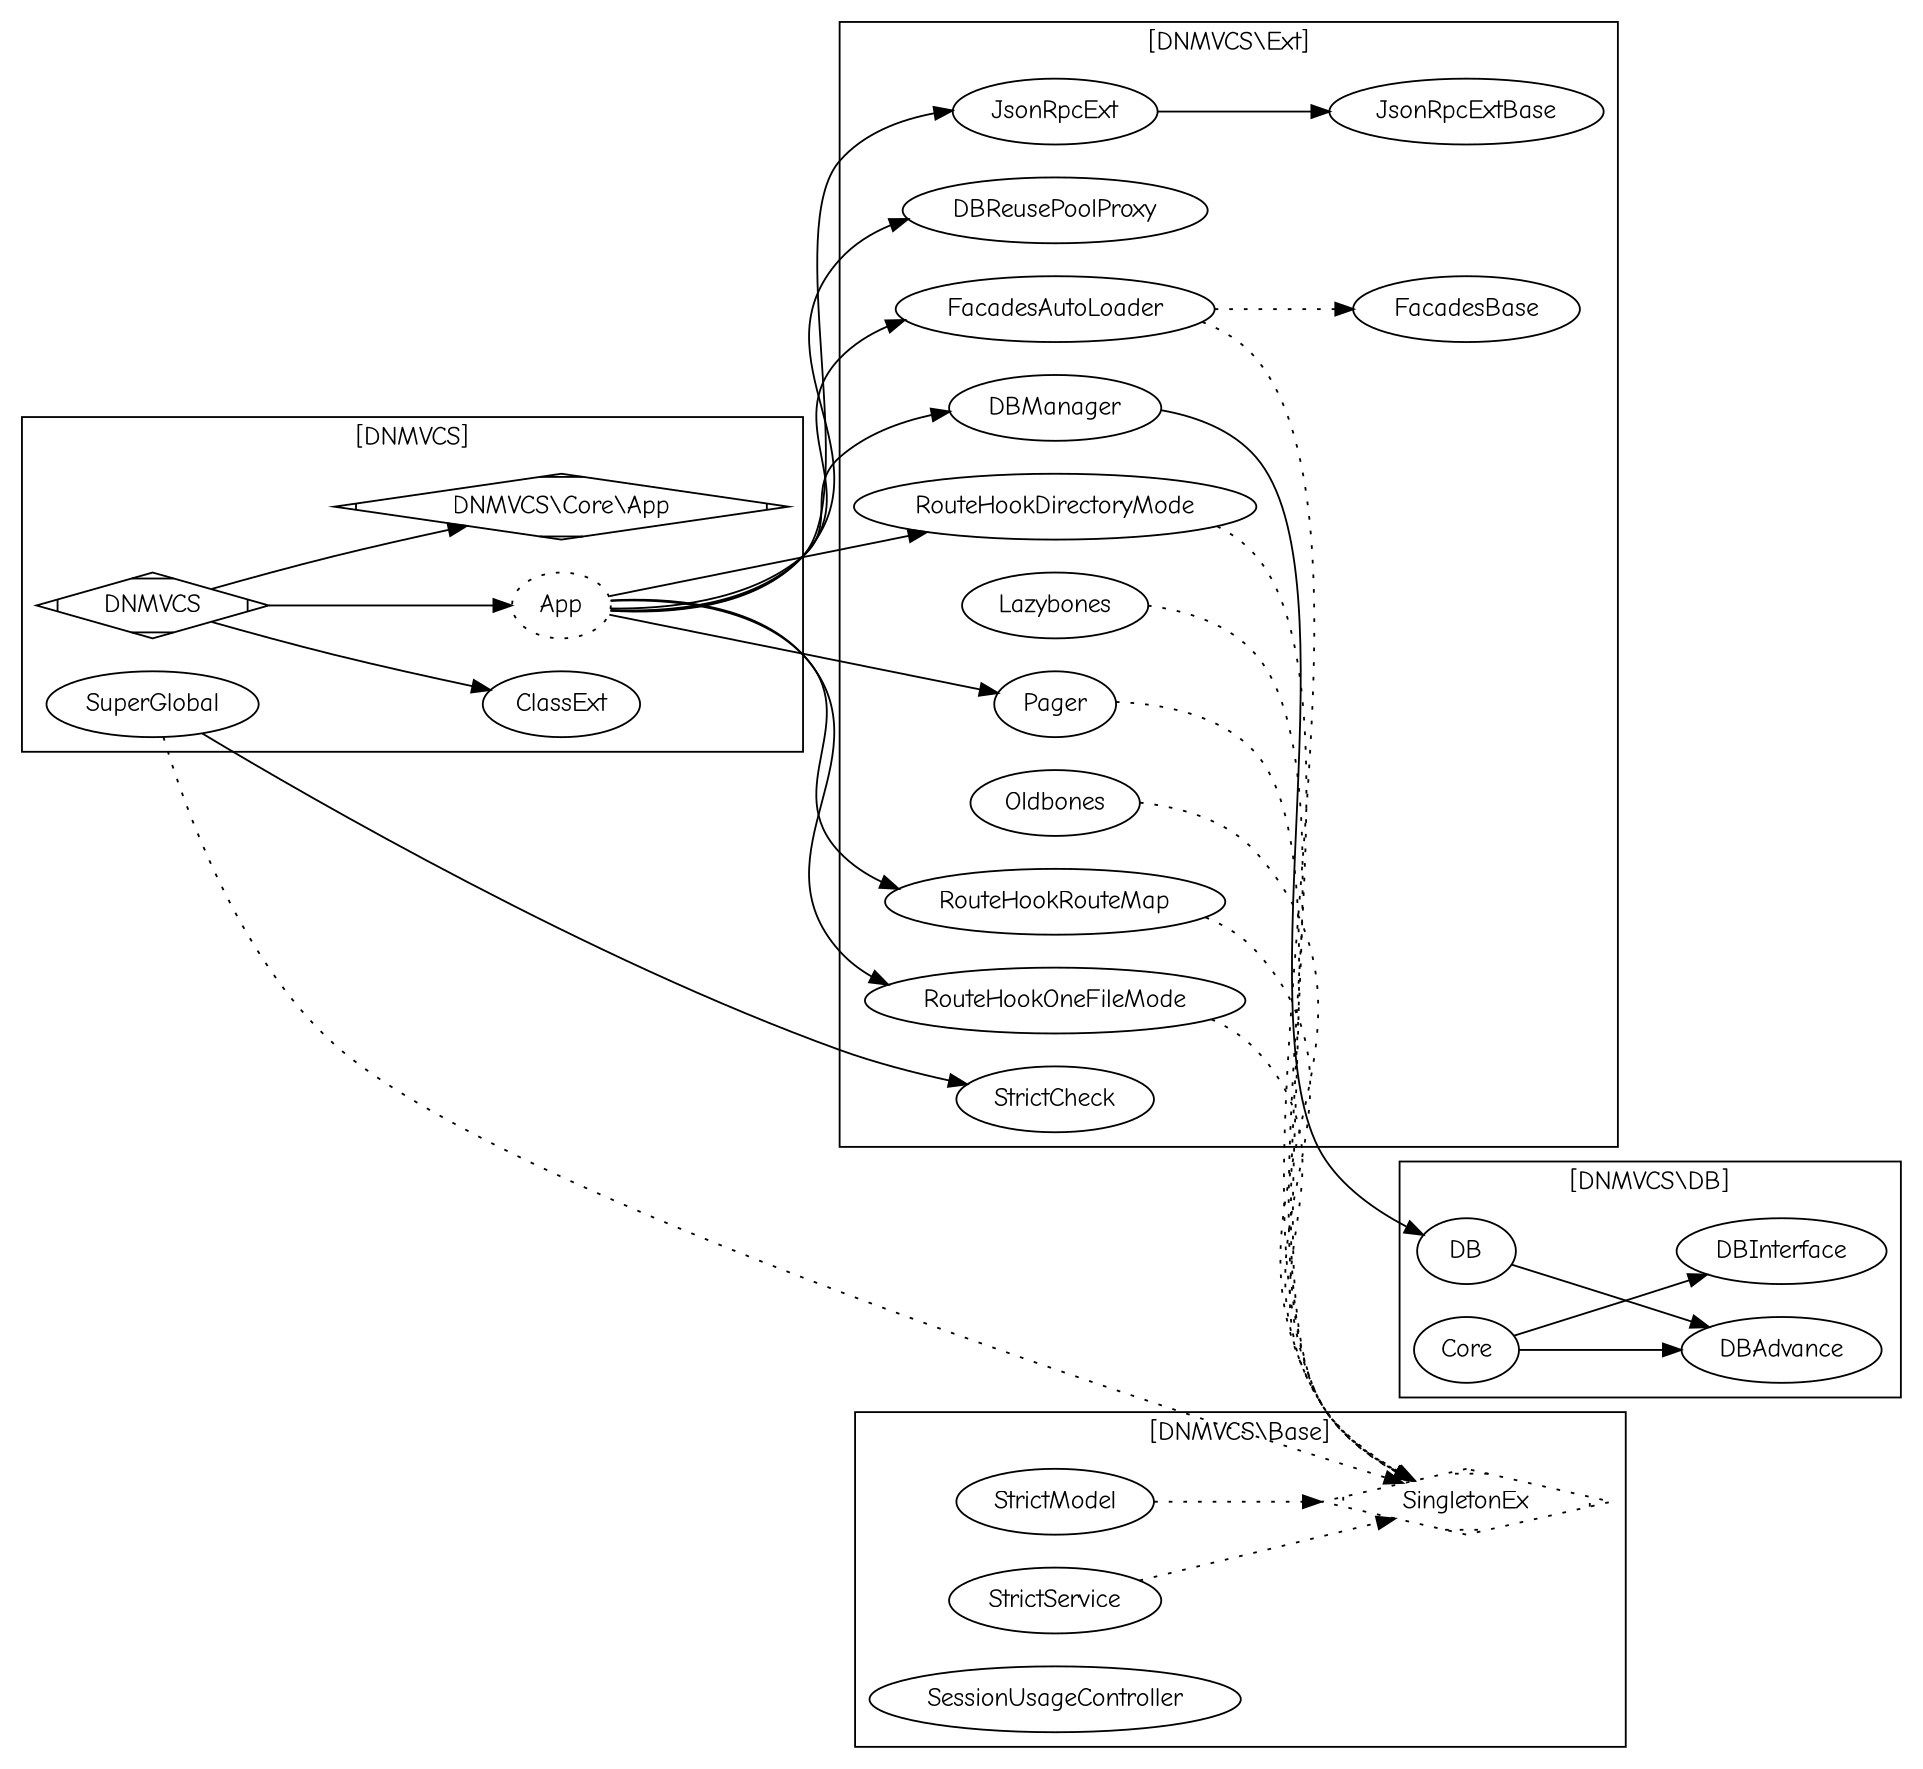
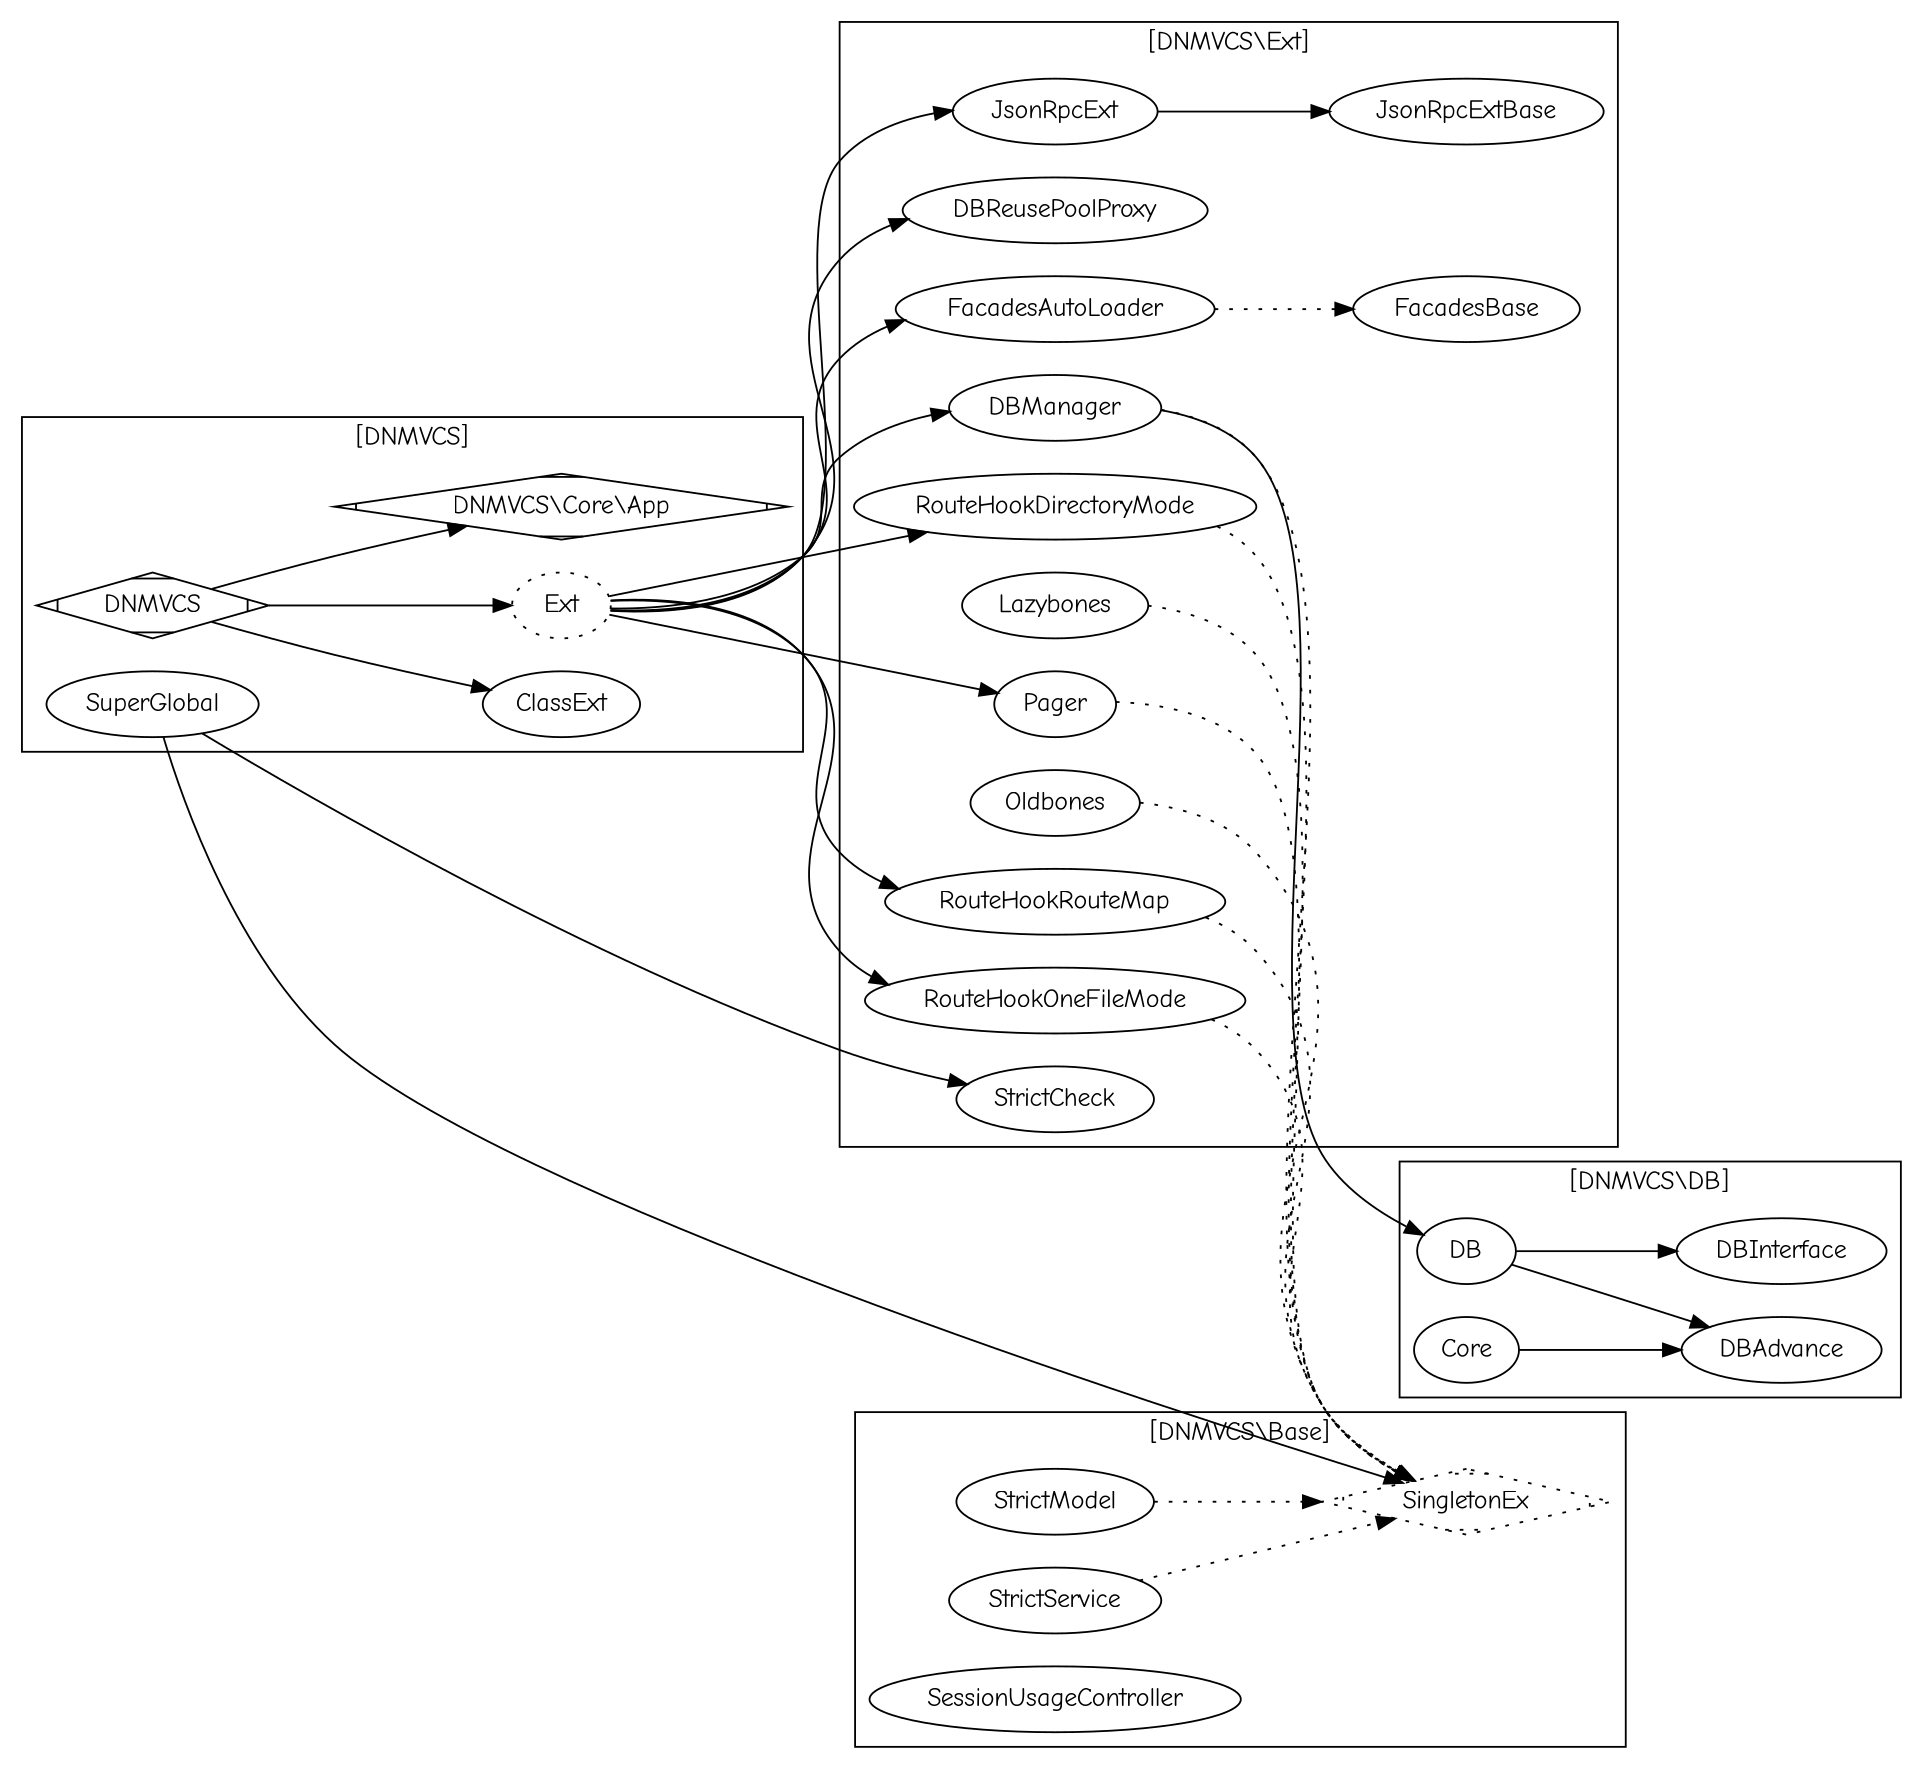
node "App": label "App" -> "Ext"
edge "FacadesAutoLoader" -> "SingletonEx": now "DBManager" -> "SingletonEx"
edge "SuperGlobal" -> "SingletonEx": style dotted -> solid
edge "Core" -> "DBInterface": now "DB" -> "DBInterface"
